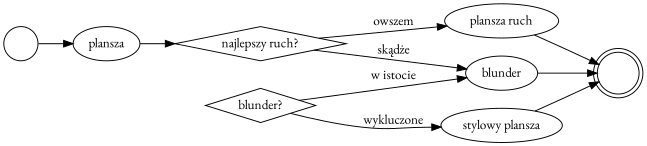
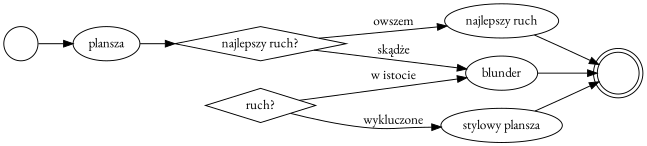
node "plansza ruch": label "plansza ruch" -> "najlepszy ruch"
node "blunder?": label "blunder?" -> "ruch?"
